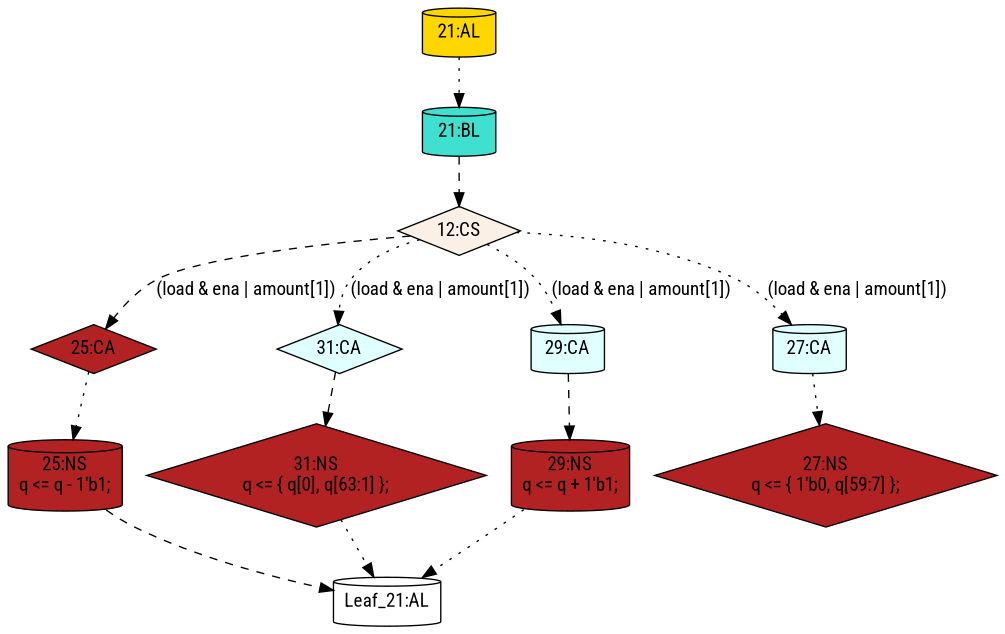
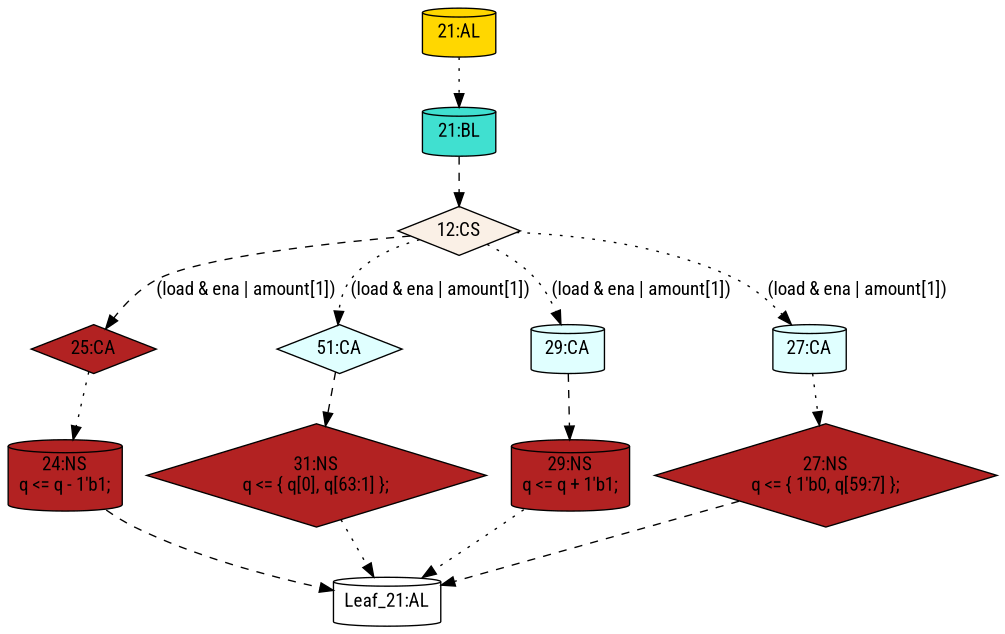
node "31:CA": label "31:CA" -> "51:CA"
node "25:NS q <= q - 1'b1;": label "25:NS q <= q - 1'b1;" -> "24:NS q <= q - 1'b1;"
edge "27:NS q <= { 1'b0, q[59:7] };" -> "Leaf_21:AL": added
